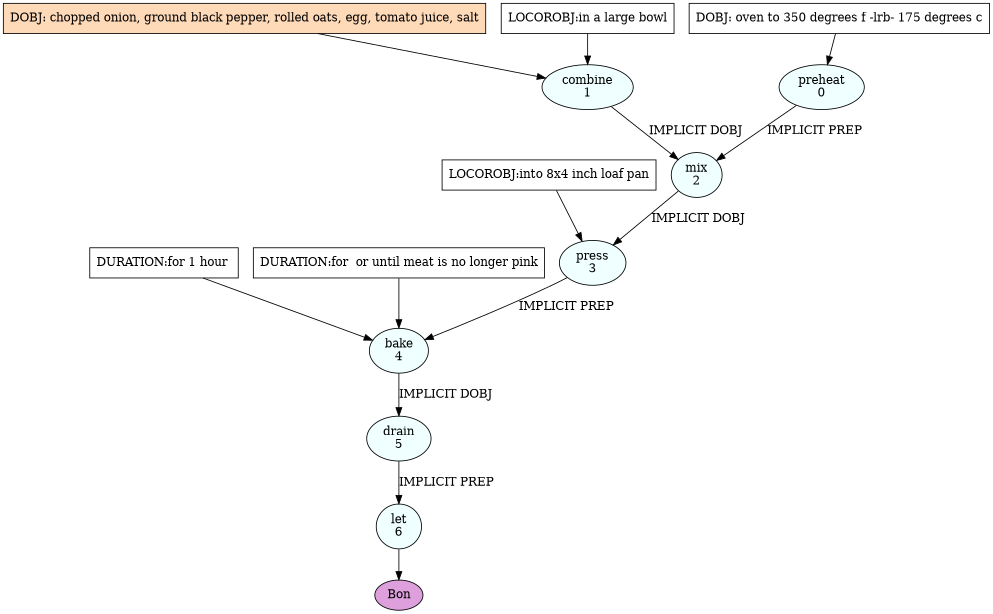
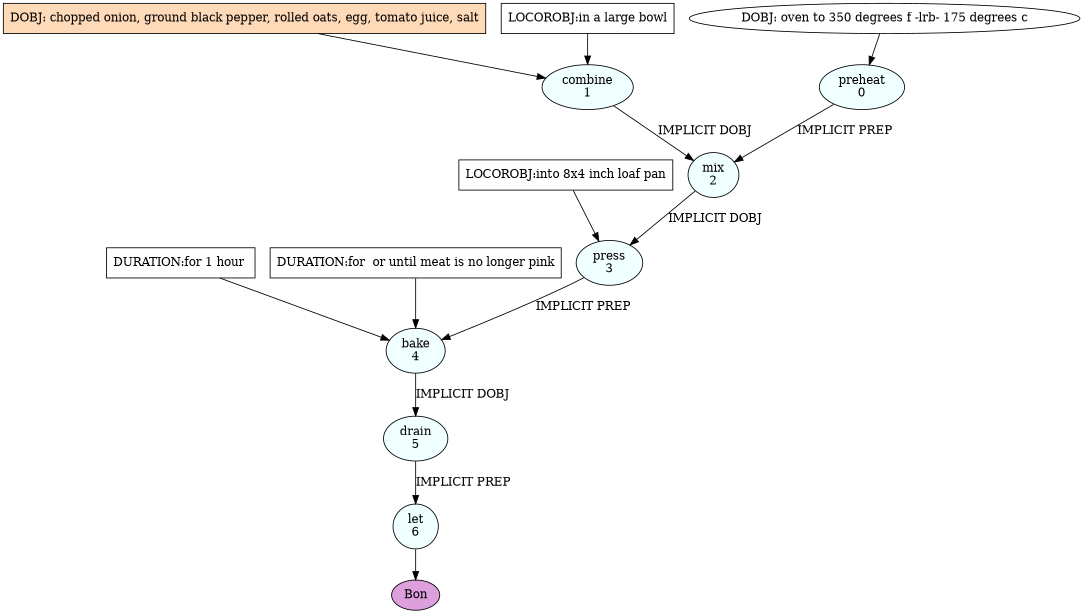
node "DOBJ: oven to 350 degrees f -lrb- 175 degrees c": shape box -> ellipse
